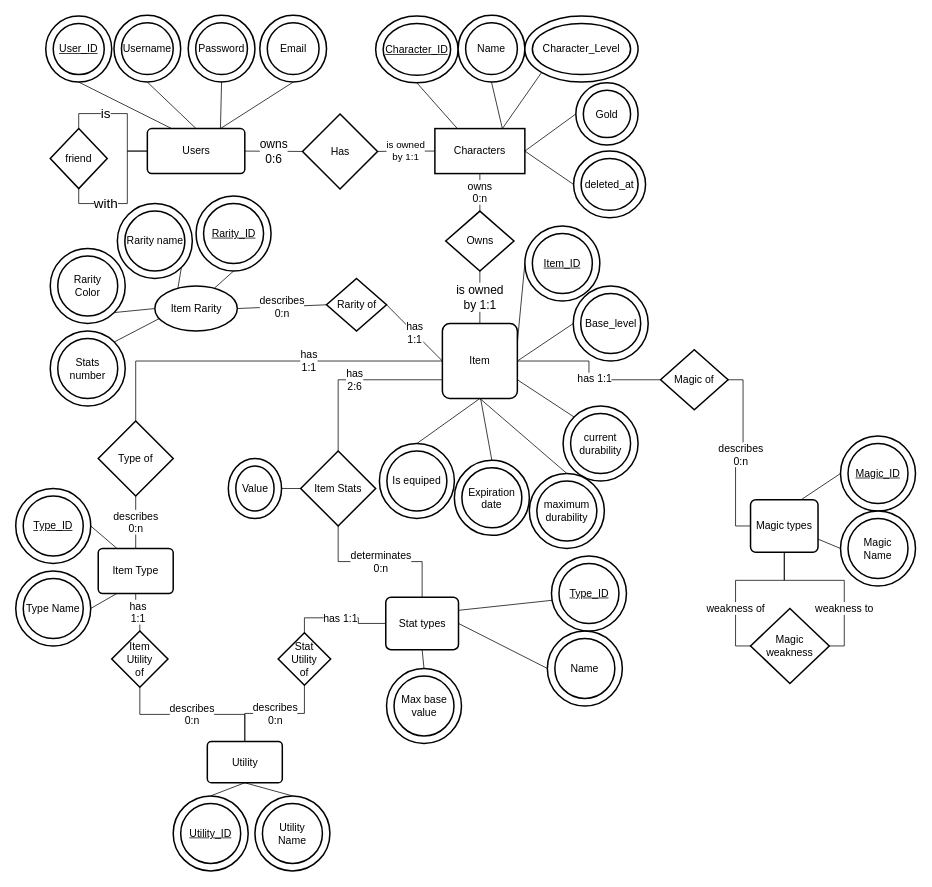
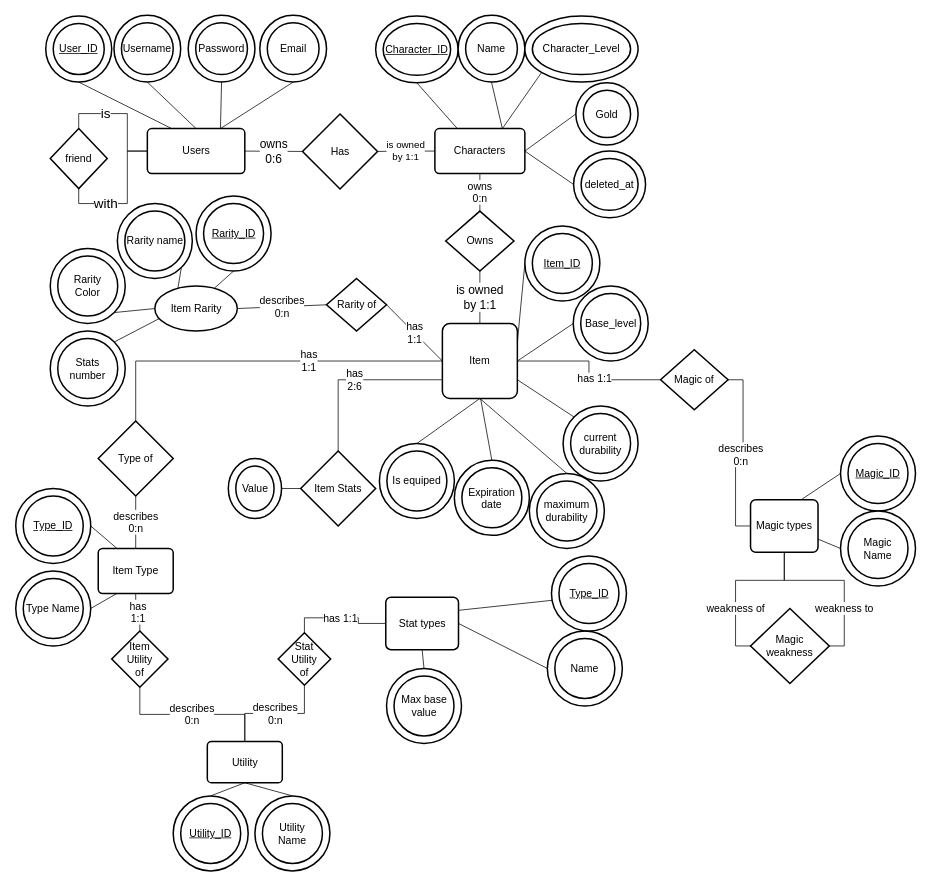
node "Characters": shape rectangle -> rounded rectangle
edge "Item Stats" -- "Stat types": removed, label "determinates 0:n"
